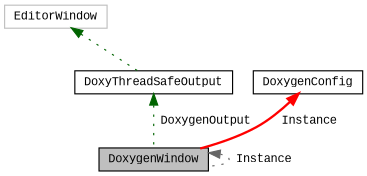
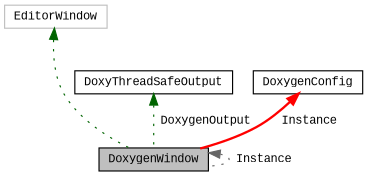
edge "DoxyThreadSafeOutput" -> "EditorWindow": now "DoxygenWindow" -> "EditorWindow"
